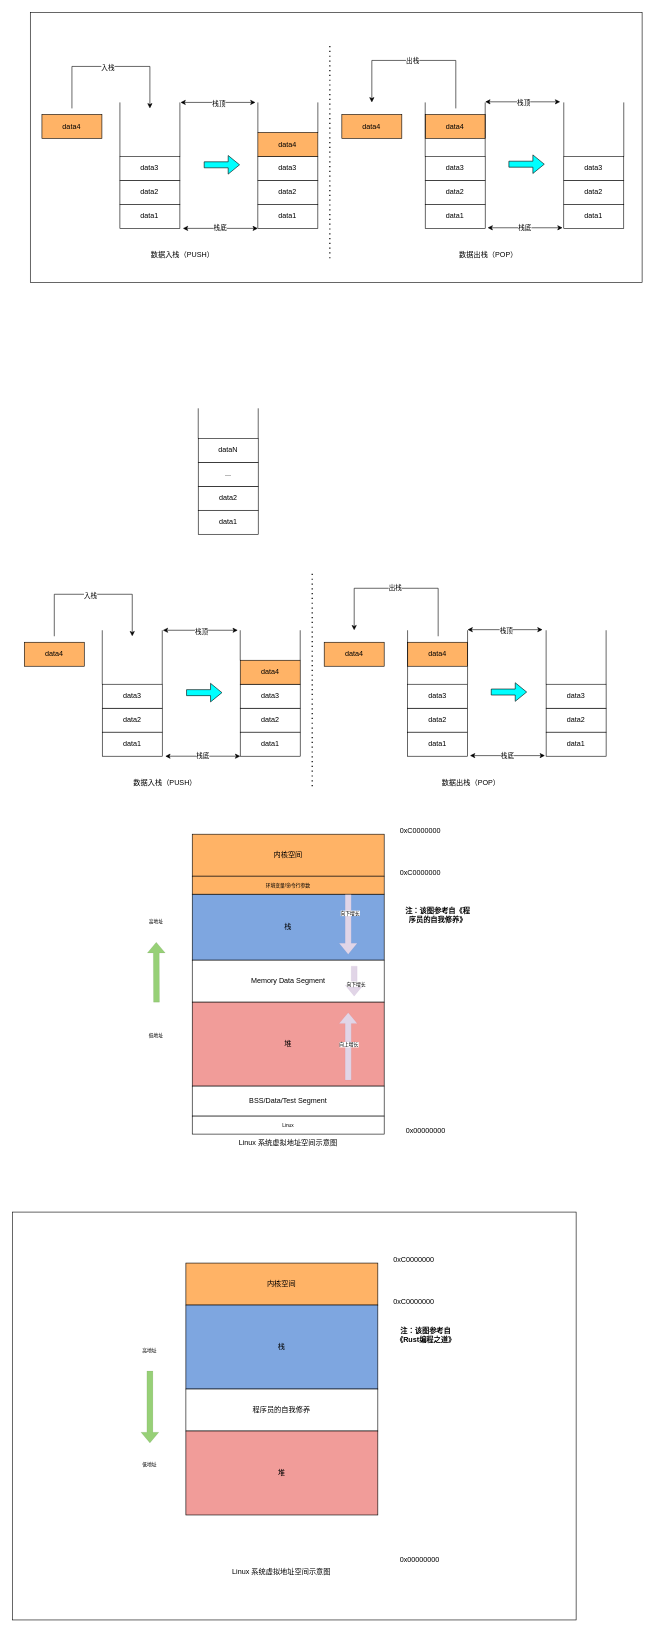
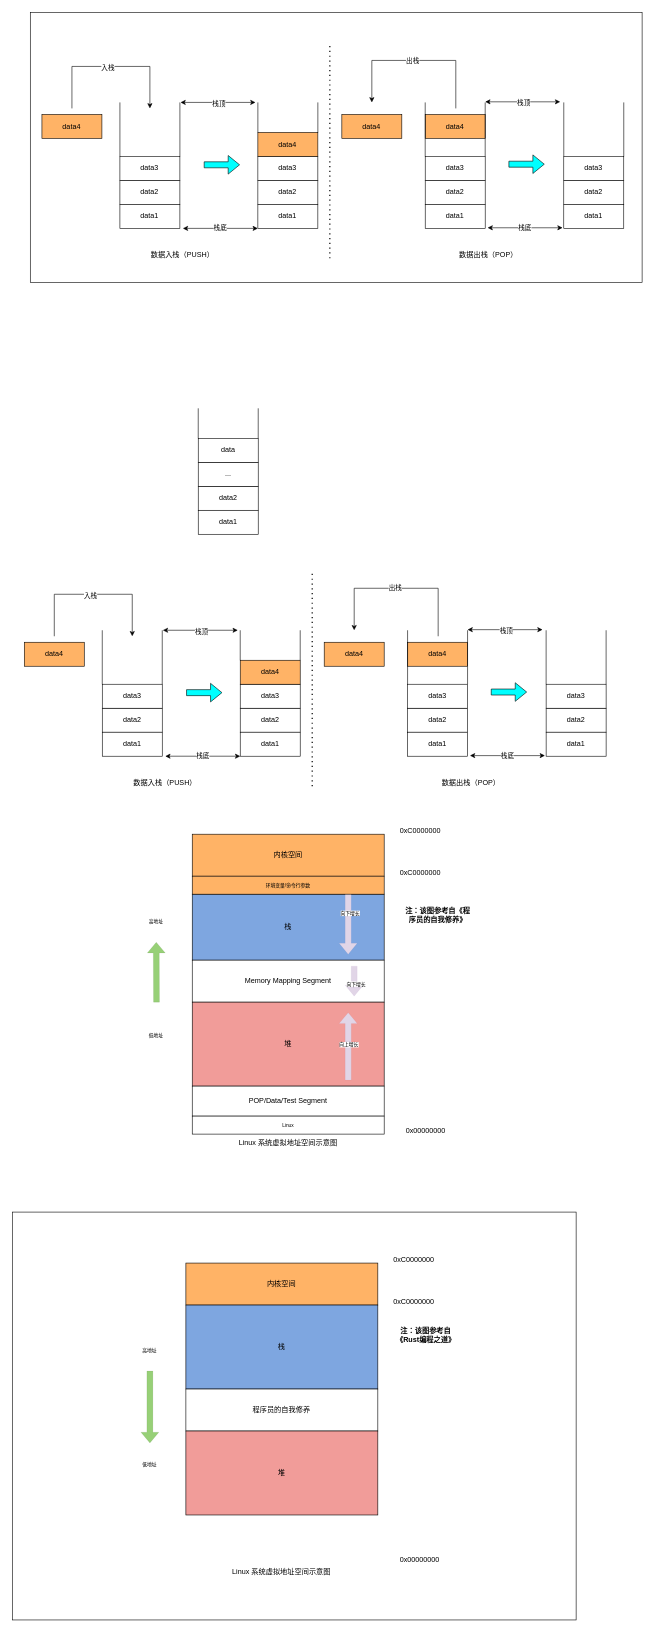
node "dataN": label "dataN" -> "data"
node "Memory Data Segment": label "Memory Data Segment" -> "Memory Mapping Segment"
node "BSS/Data/Test Segment": label "BSS/Data/Test Segment" -> "POP/Data/Test Segment"
